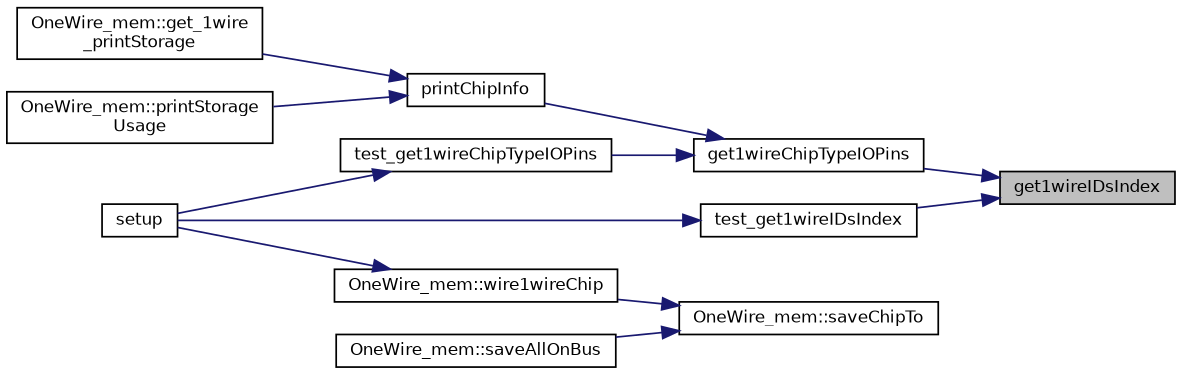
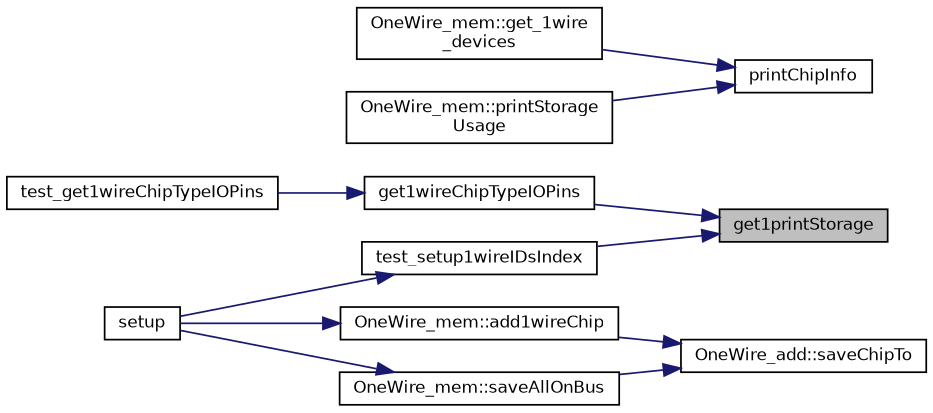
node "OneWire_mem::get_1wire _printStorage": label "OneWire_mem::get_1wire _printStorage" -> "OneWire_mem::get_1wire _devices"
edge "printChipInfo" -> "get1wireChipTypeIOPins": removed
node "get1wireIDsIndex": label "get1wireIDsIndex" -> "get1printStorage"
edge "setup" -> "test_get1wireChipTypeIOPins": now "setup" -> "OneWire_mem::saveAllOnBus"
node "test_get1wireIDsIndex": label "test_get1wireIDsIndex" -> "test_setup1wireIDsIndex"
node "OneWire_mem::wire1wireChip": label "OneWire_mem::wire1wireChip" -> "OneWire_mem::add1wireChip"
node "OneWire_mem::saveChipTo": label "OneWire_mem::saveChipTo" -> "OneWire_add::saveChipTo"
